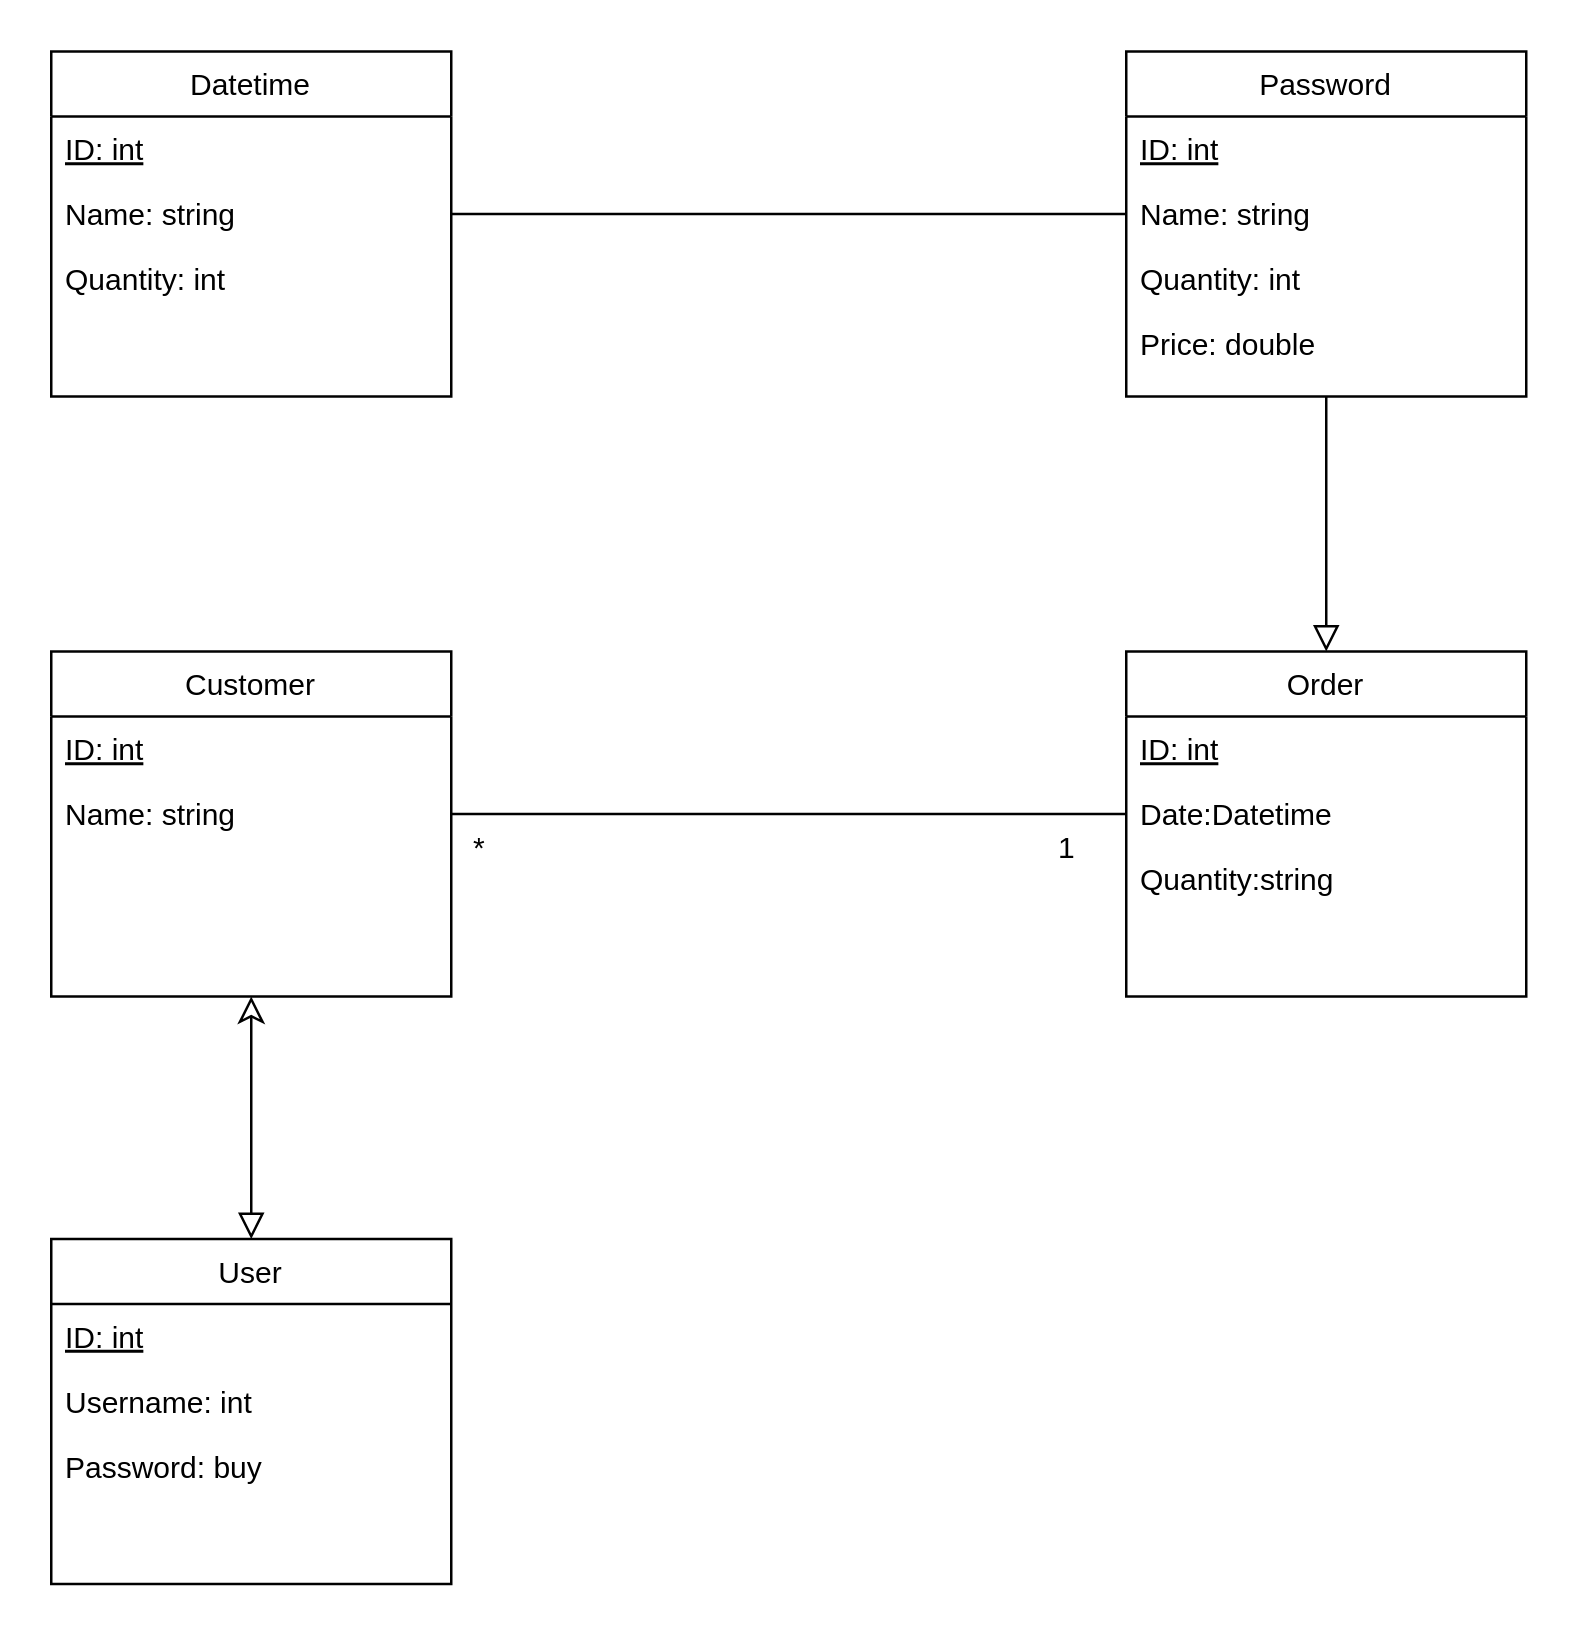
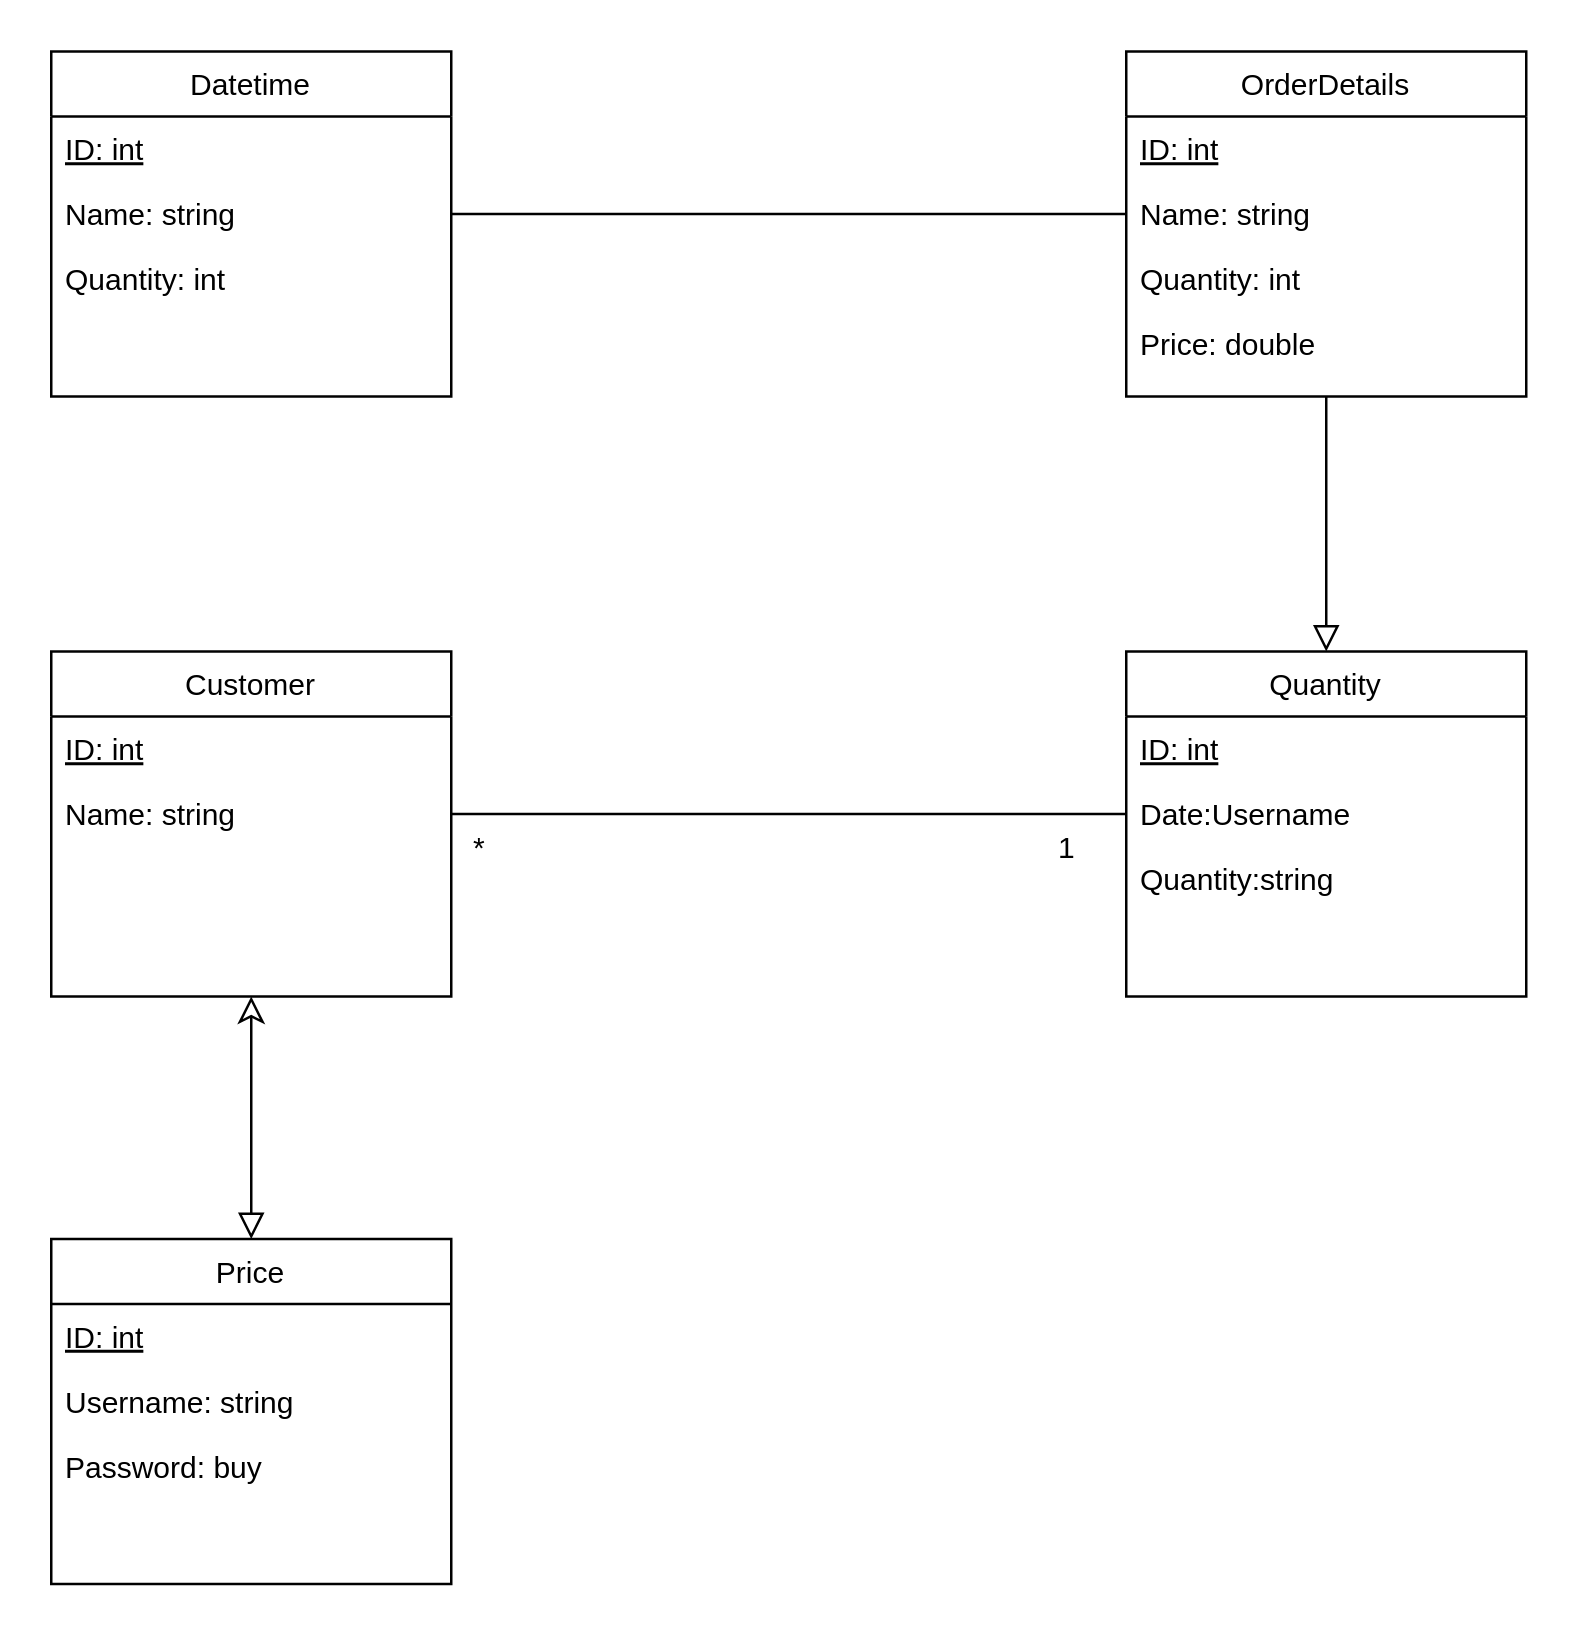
node "Password": label "Password" -> "OrderDetails"
node "Order": label "Order" -> "Quantity"
node "Date:Datetime": label "Date:Datetime" -> "Date:Username"
node "User": label "User" -> "Price"
node "Username: int": label "Username: int" -> "Username: string"
